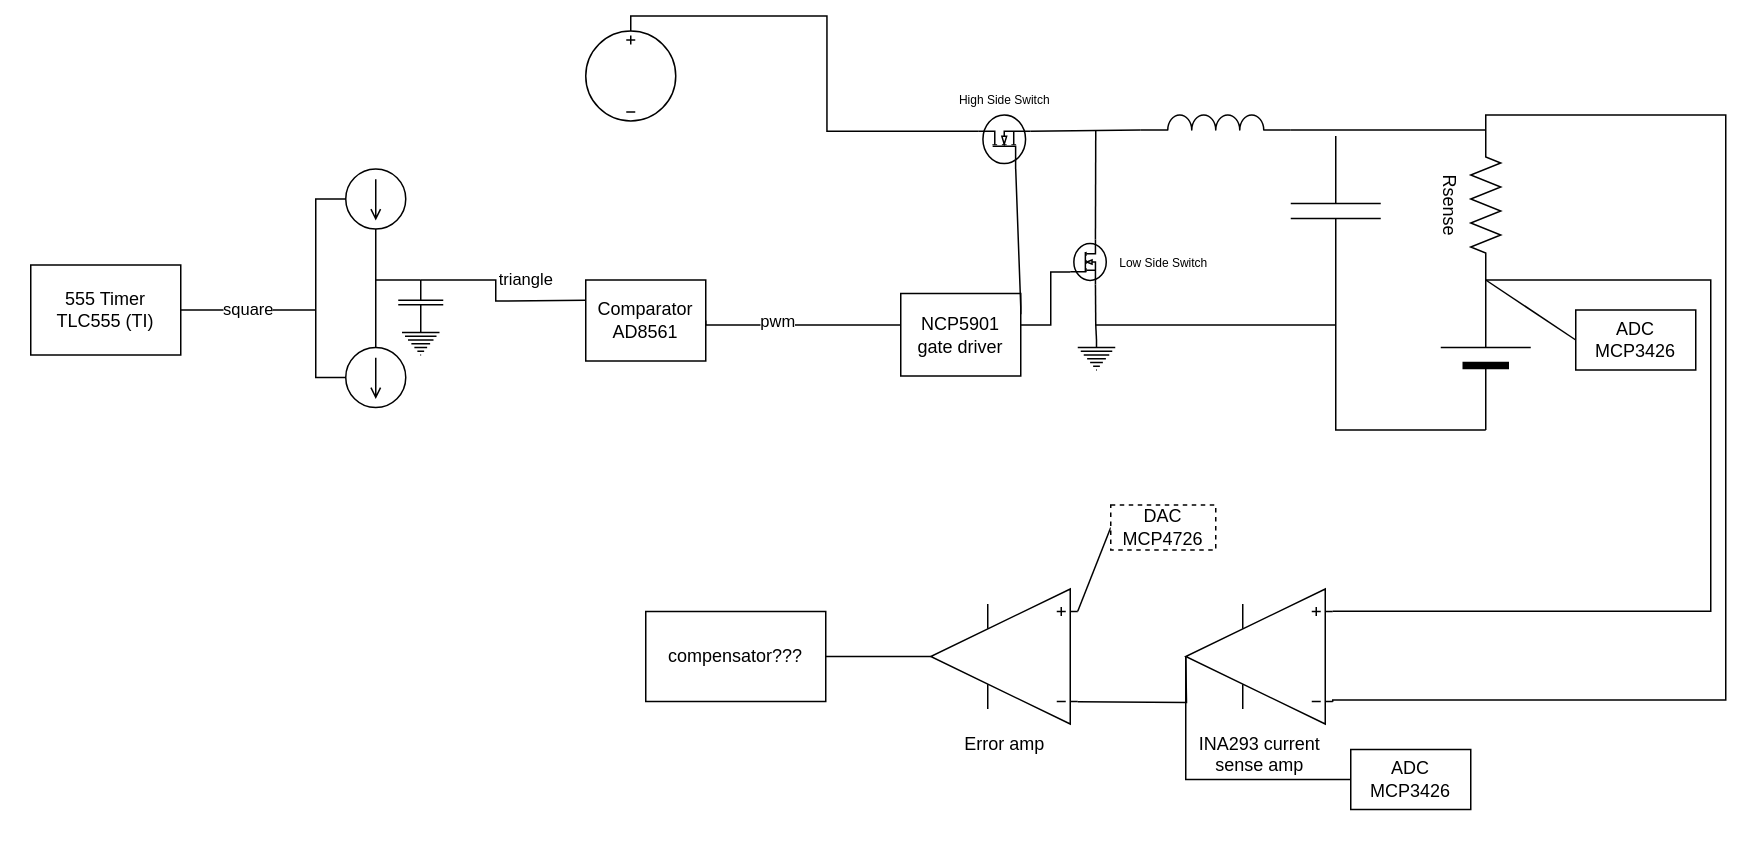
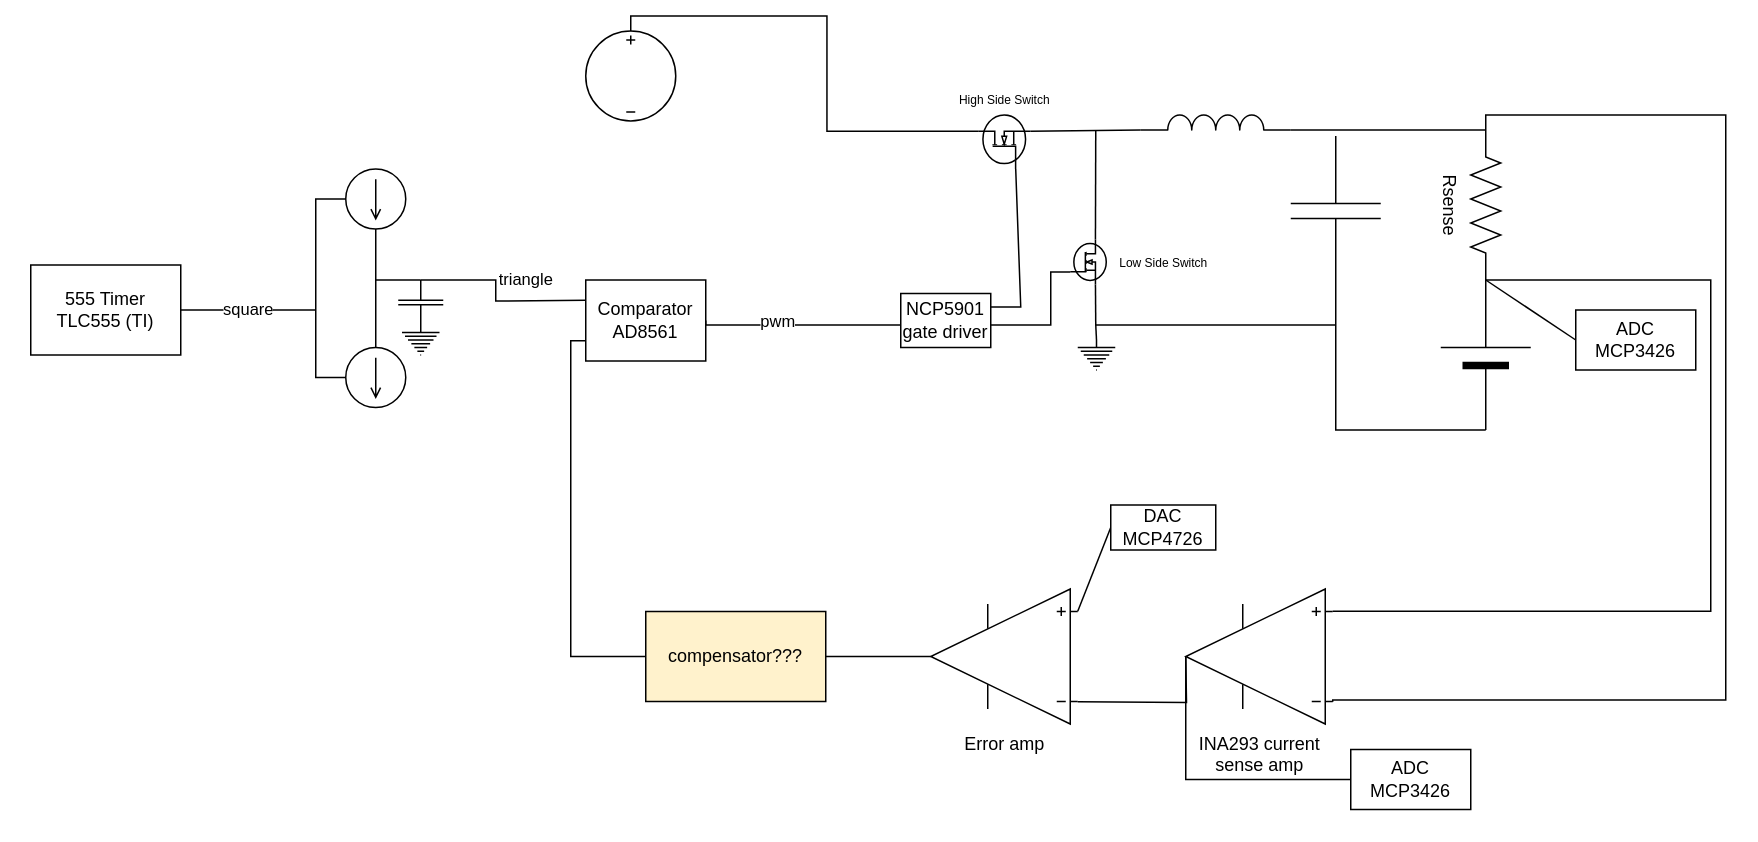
node "NCP5901 gate driver": size 120x83 -> 90x54
node "DAC MCP4726": style dashed -> solid
edge "Comparator AD8561" -- "compensator???": added
node "compensator???": fillcolor #ffffff -> #fff2cc
